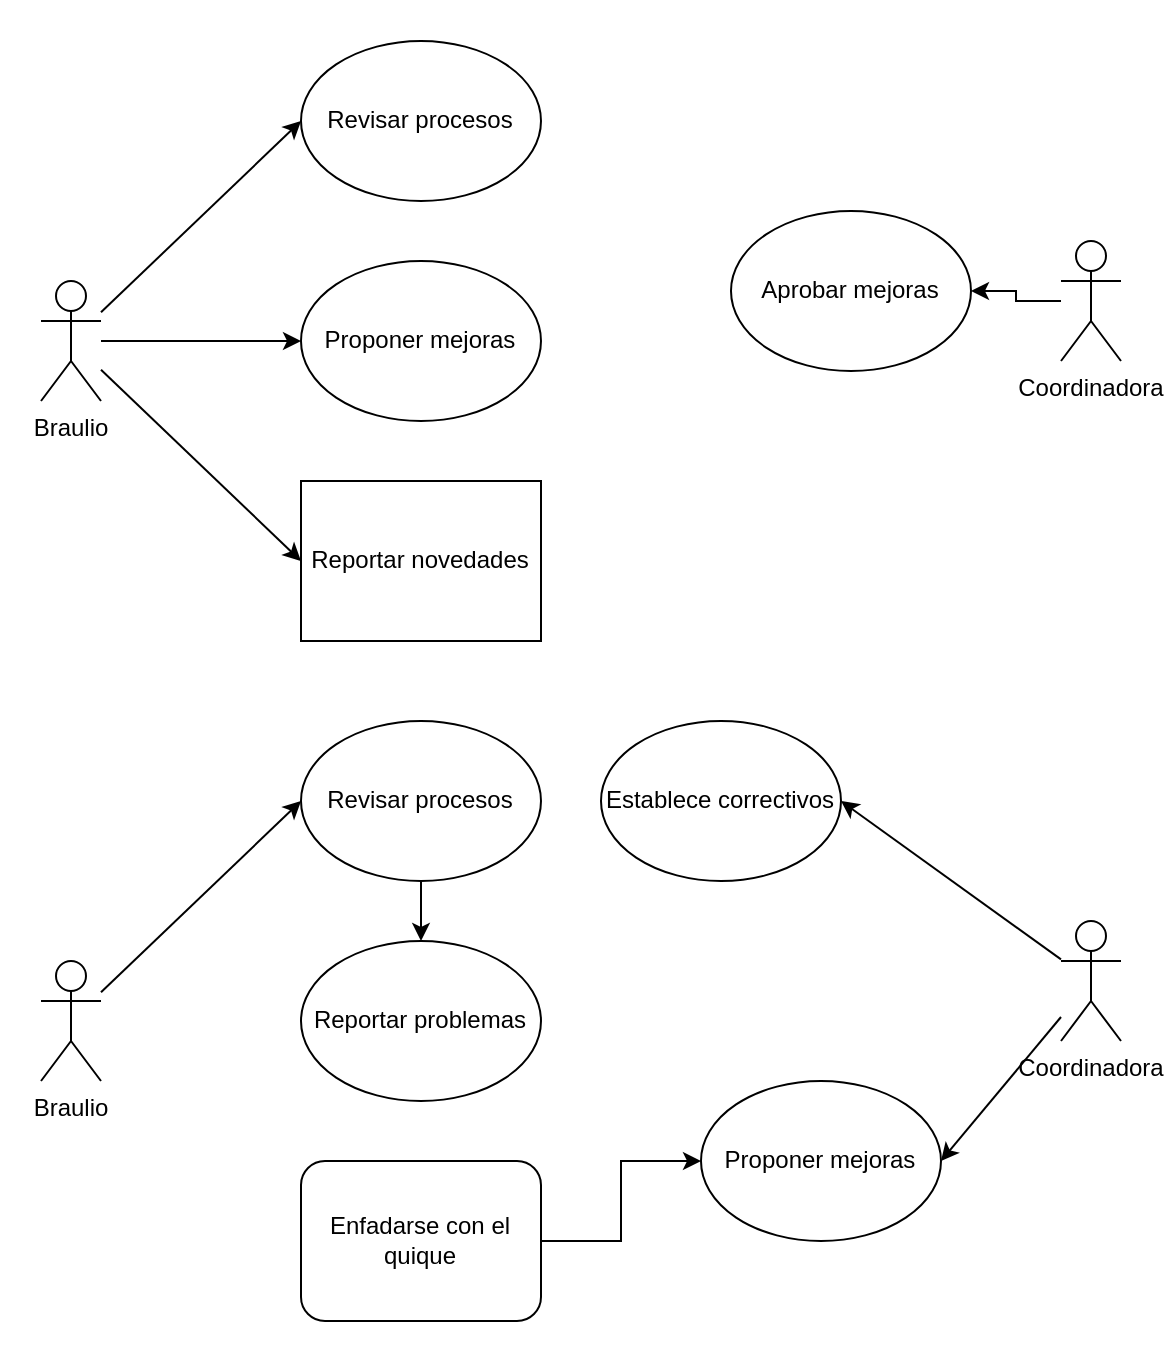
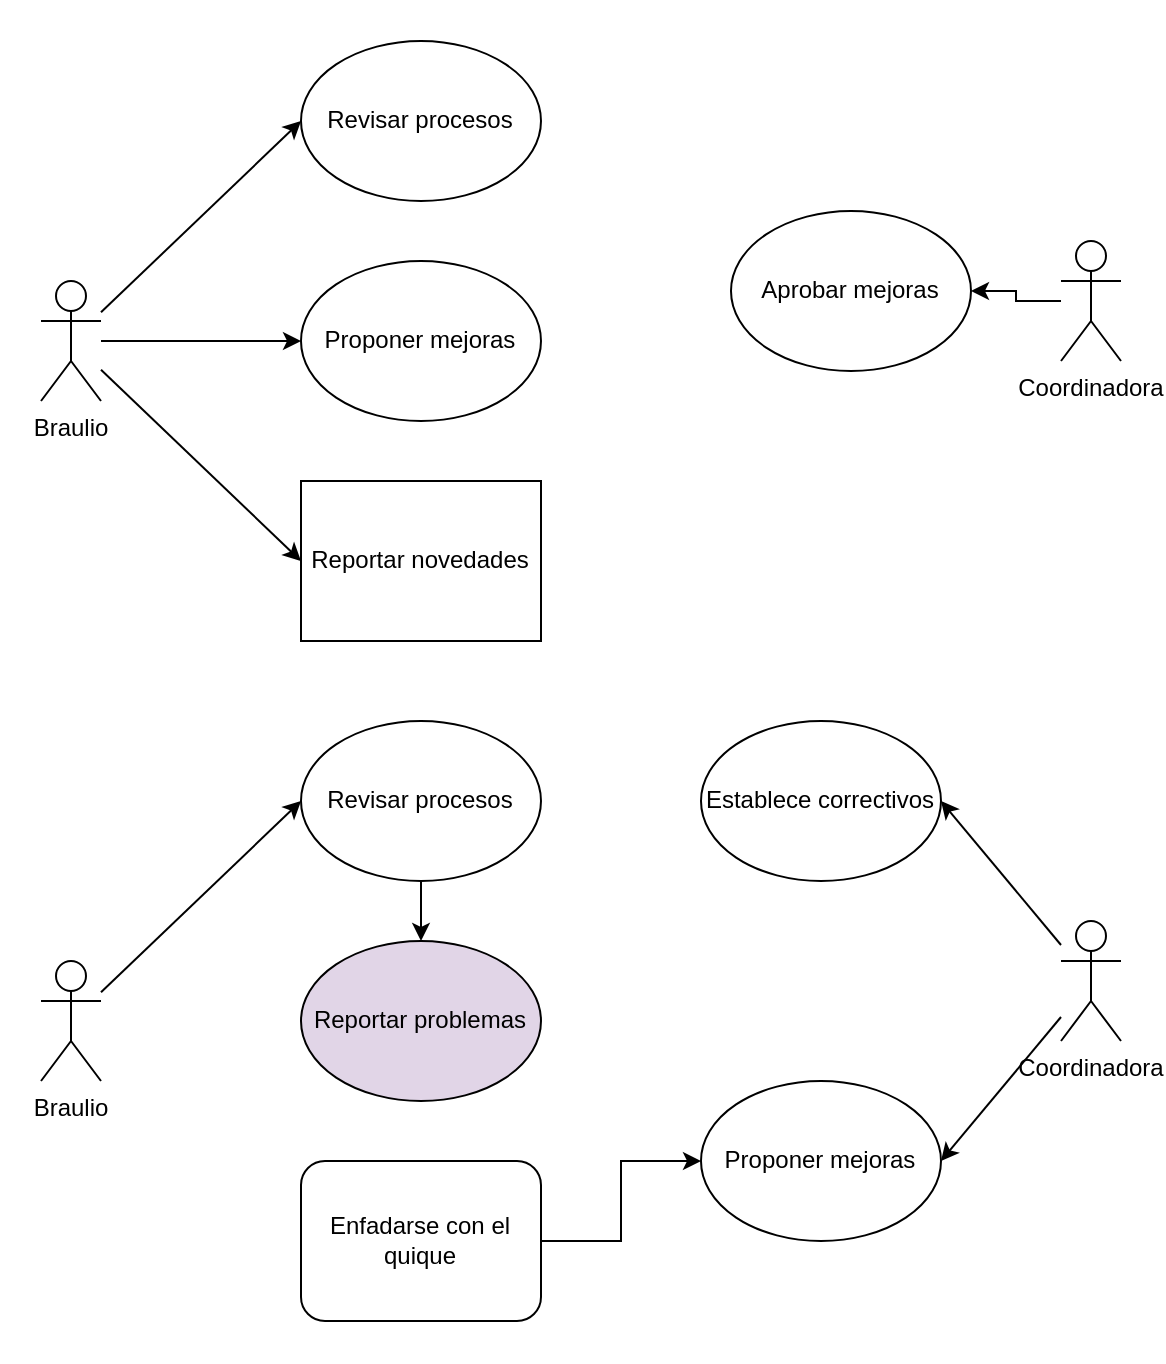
node "Establece correctivos": moved (721, 801) -> (821, 801)
node "Reportar problemas": fillcolor #ffffff -> #e1d5e7
